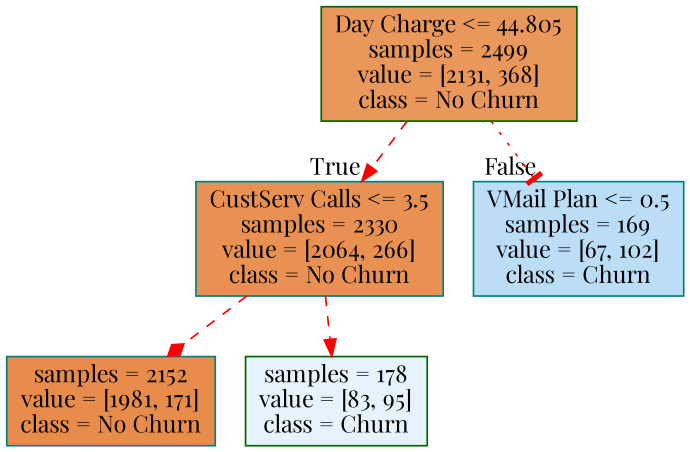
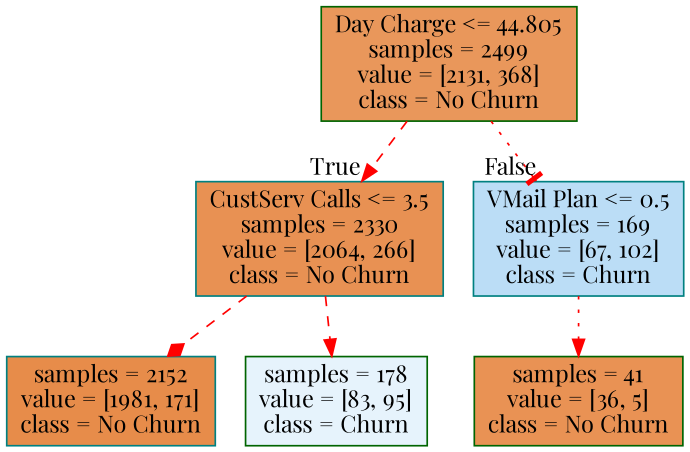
node "samples = 41 value = [36, 5] class = No Churn": added
